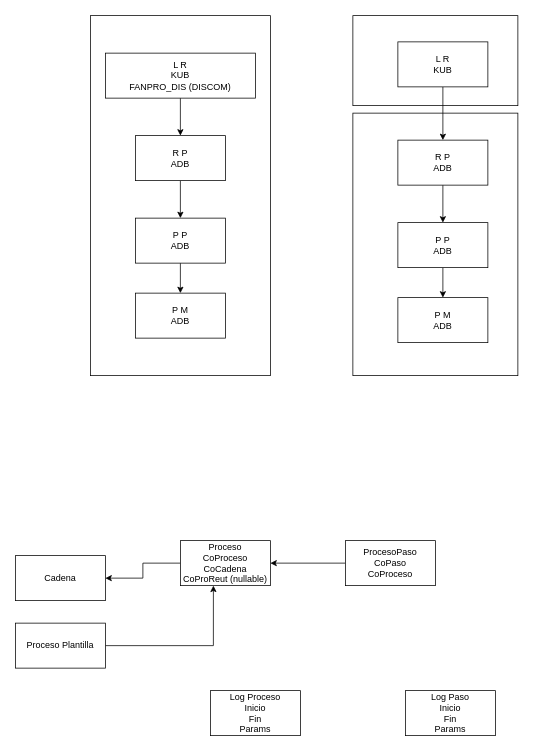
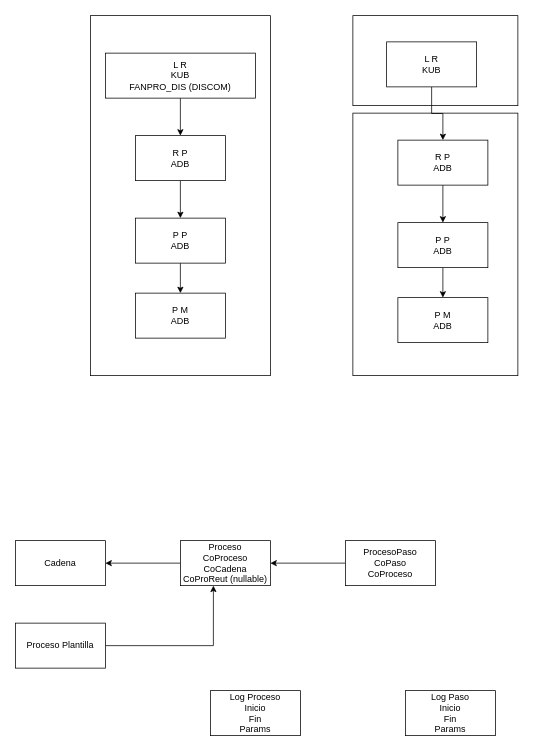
node "L R KUB": moved (443, 64) -> (432, 64)
node "Cadena": moved (60, 578) -> (60, 563)
